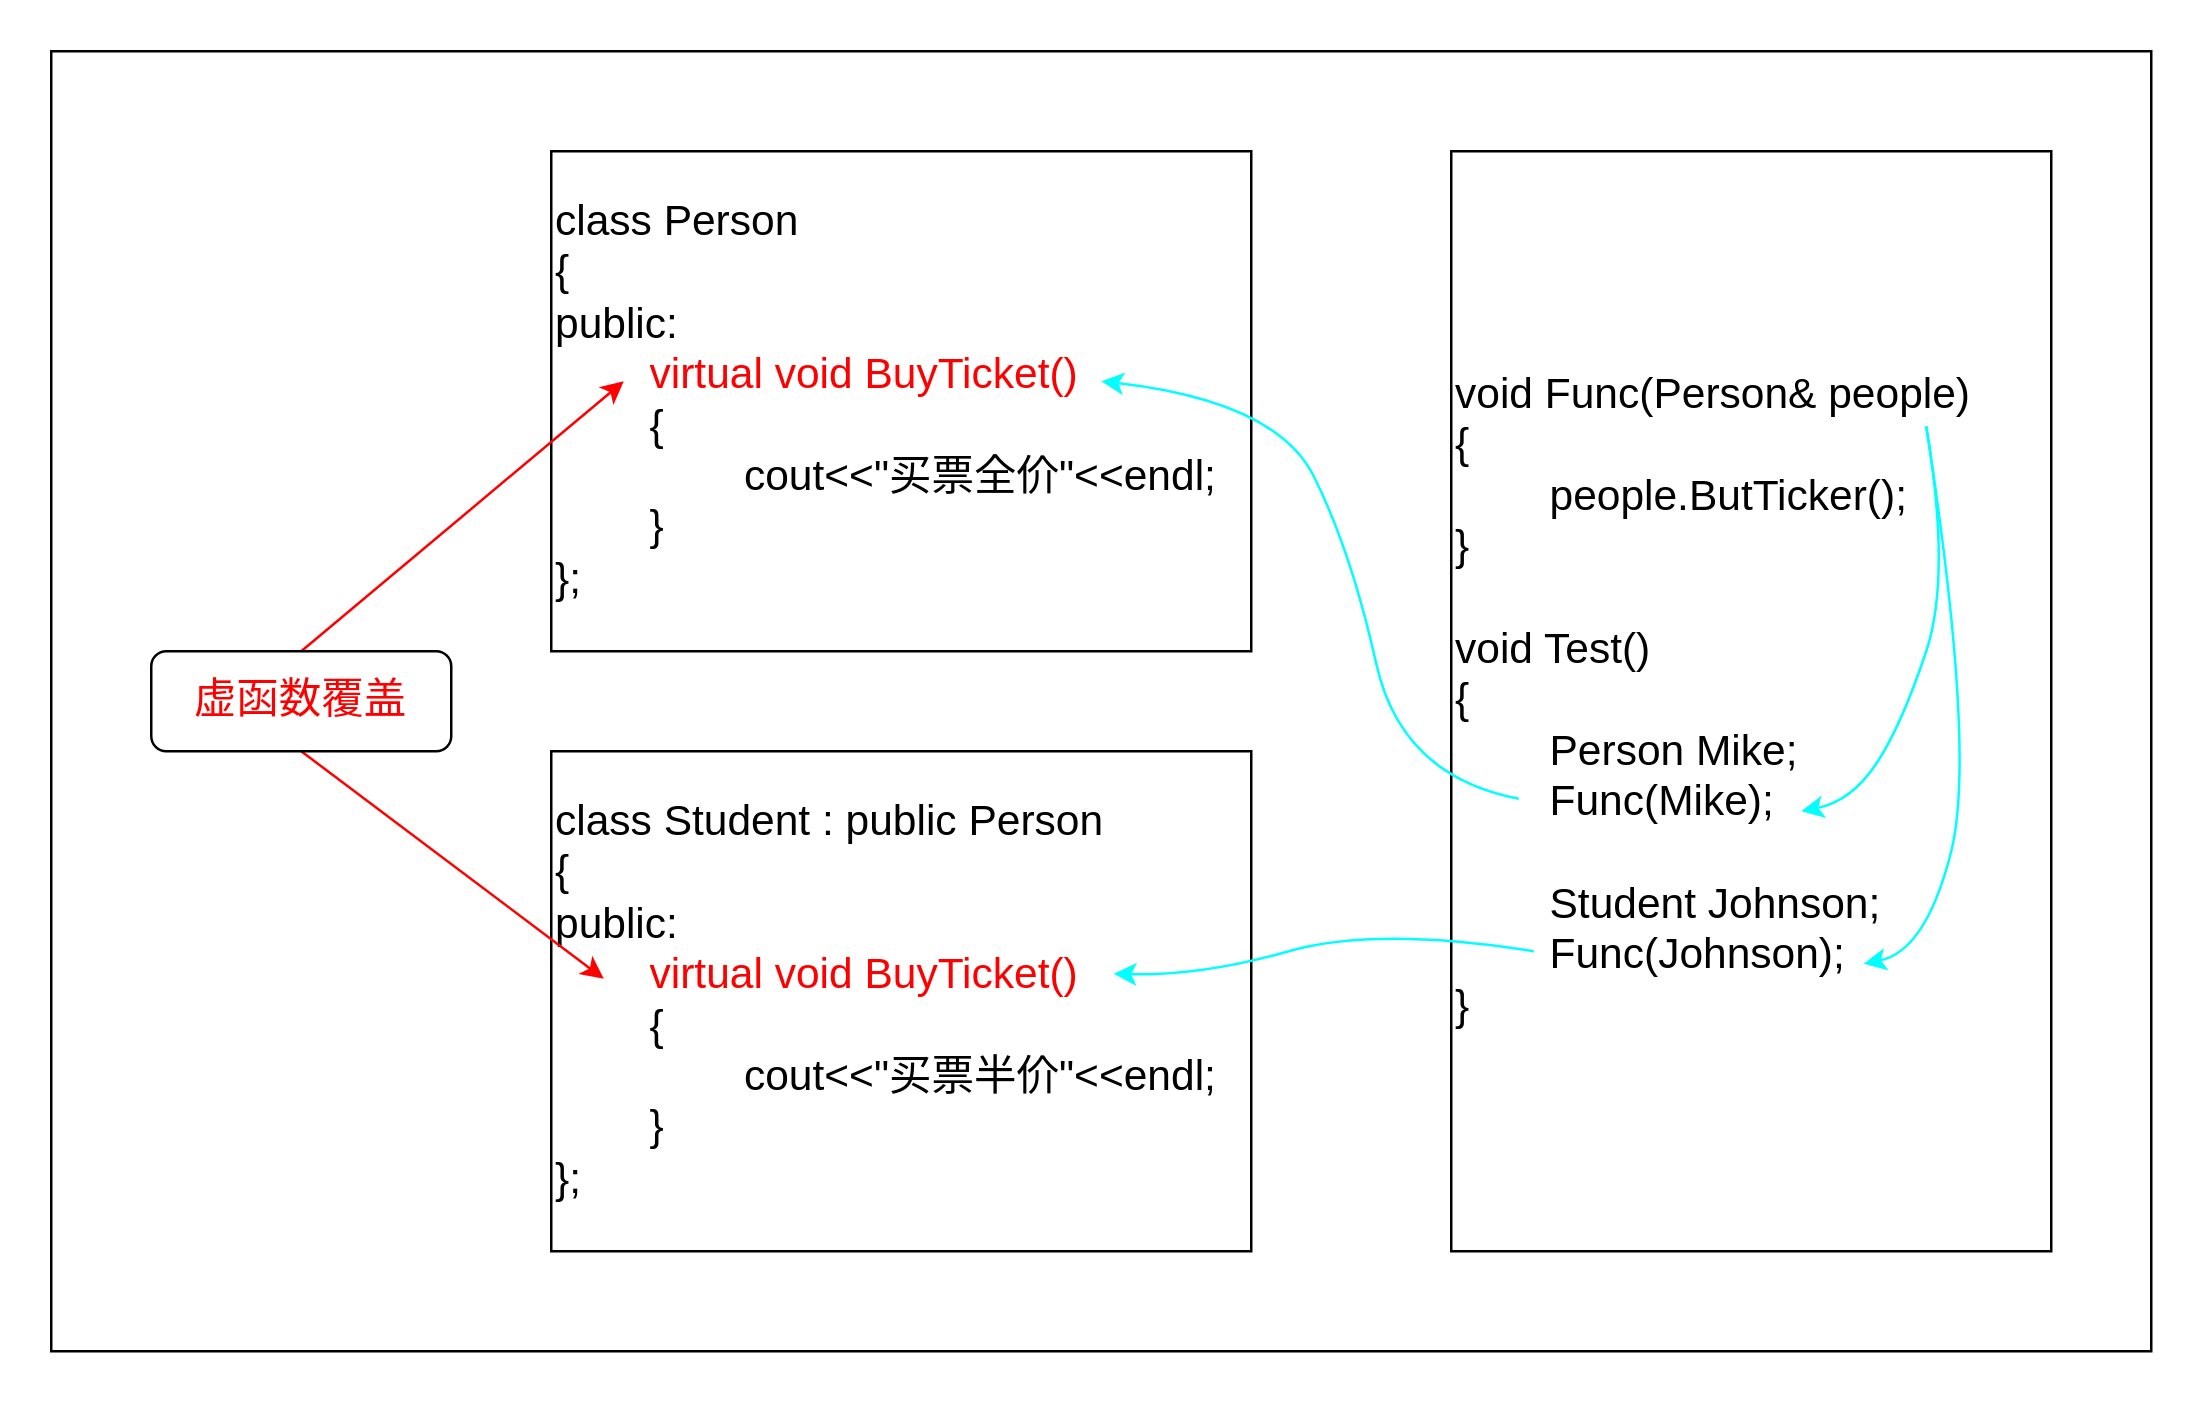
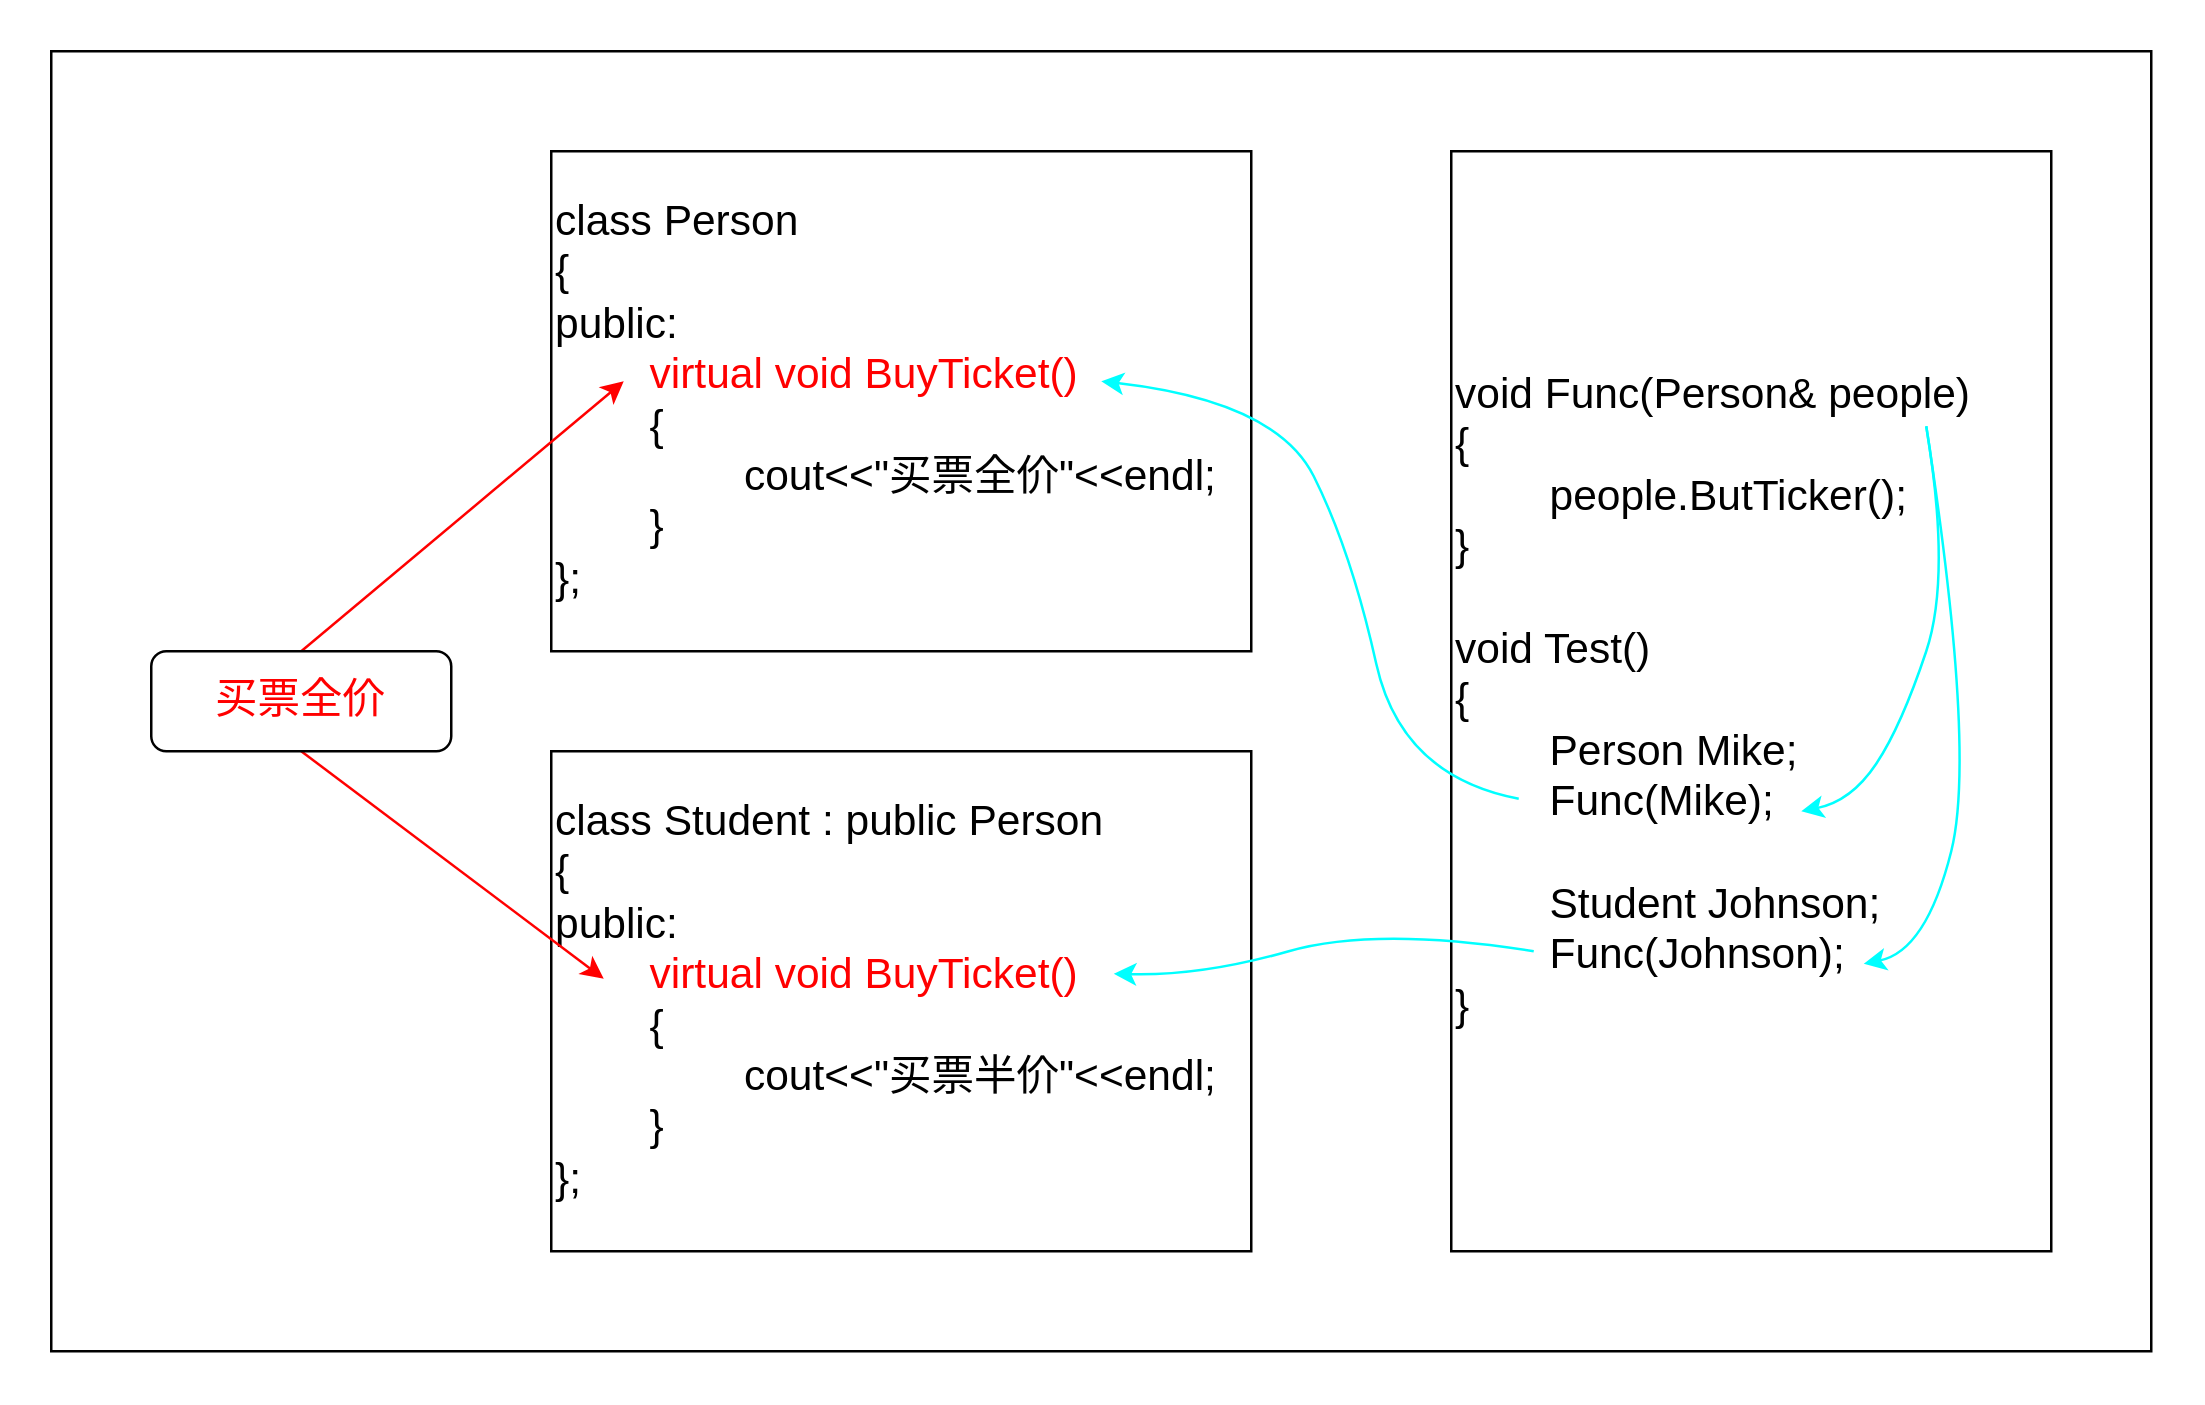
node "虚函数覆盖": label "虚函数覆盖" -> "买票全价"
